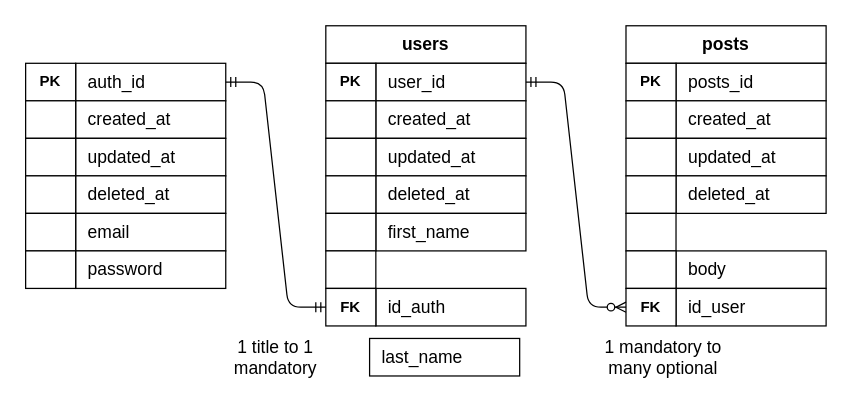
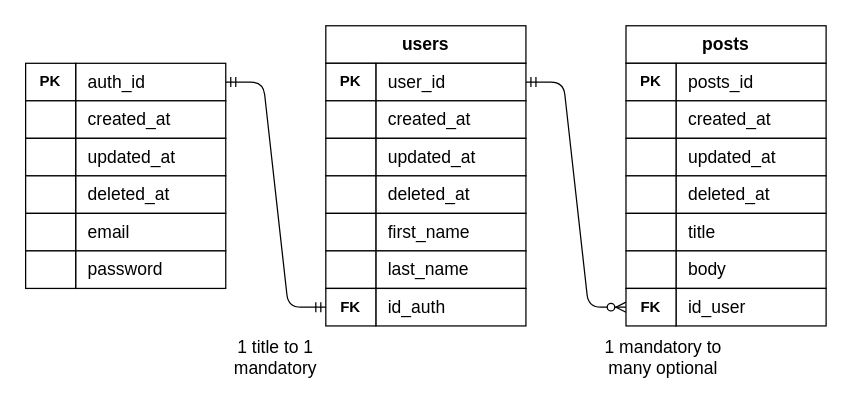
node "title": added
node "last_name": moved (444, 357) -> (451, 269)
